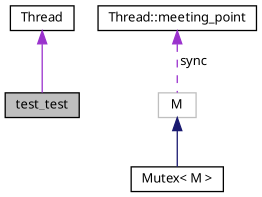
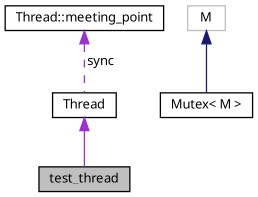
edge "M" -> "Thread::meeting_point": now "Thread" -> "Thread::meeting_point"
node "test_test": label "test_test" -> "test_thread"
